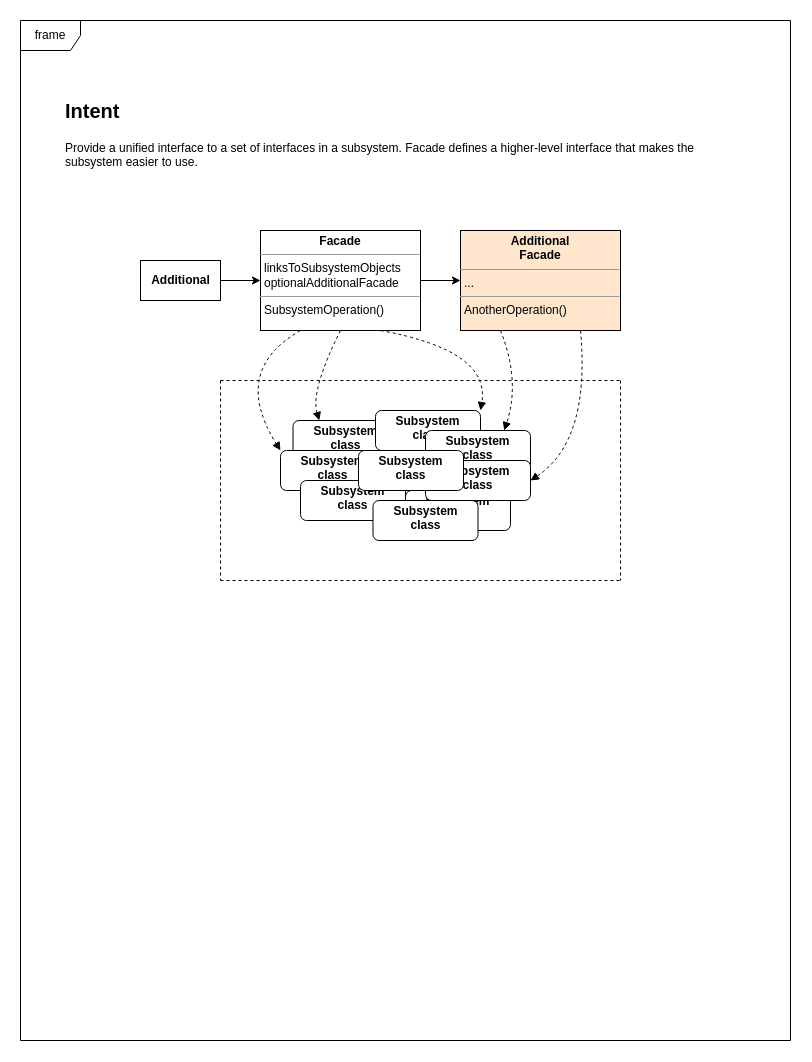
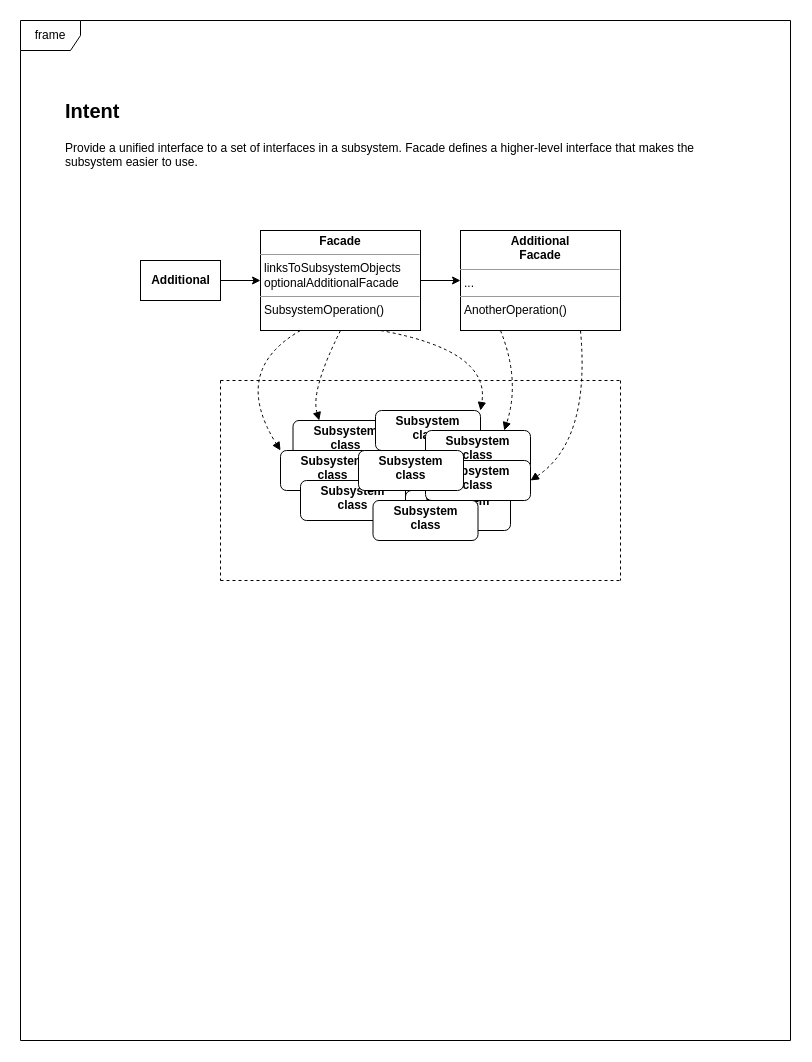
node "Additional Facade ... AnotherOperation()": fillcolor #ffe6cc -> #ffffff
